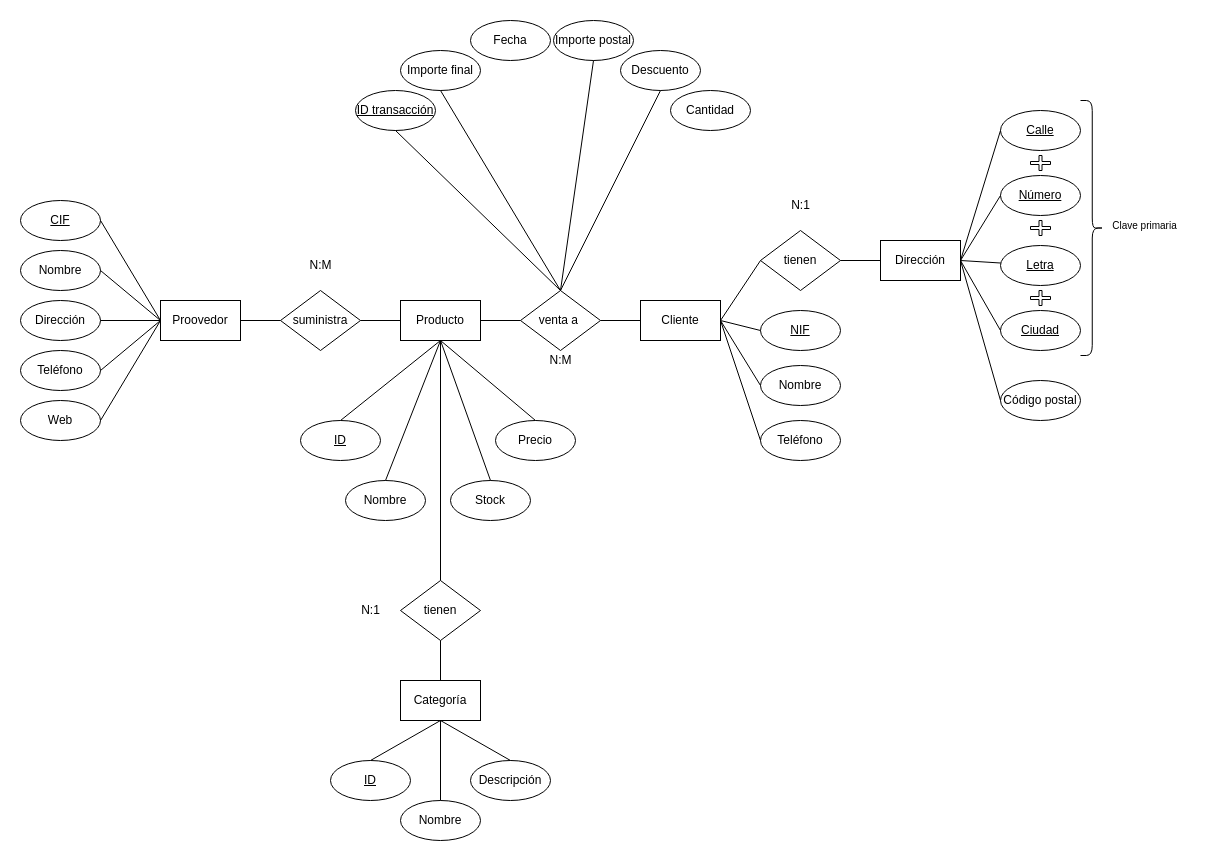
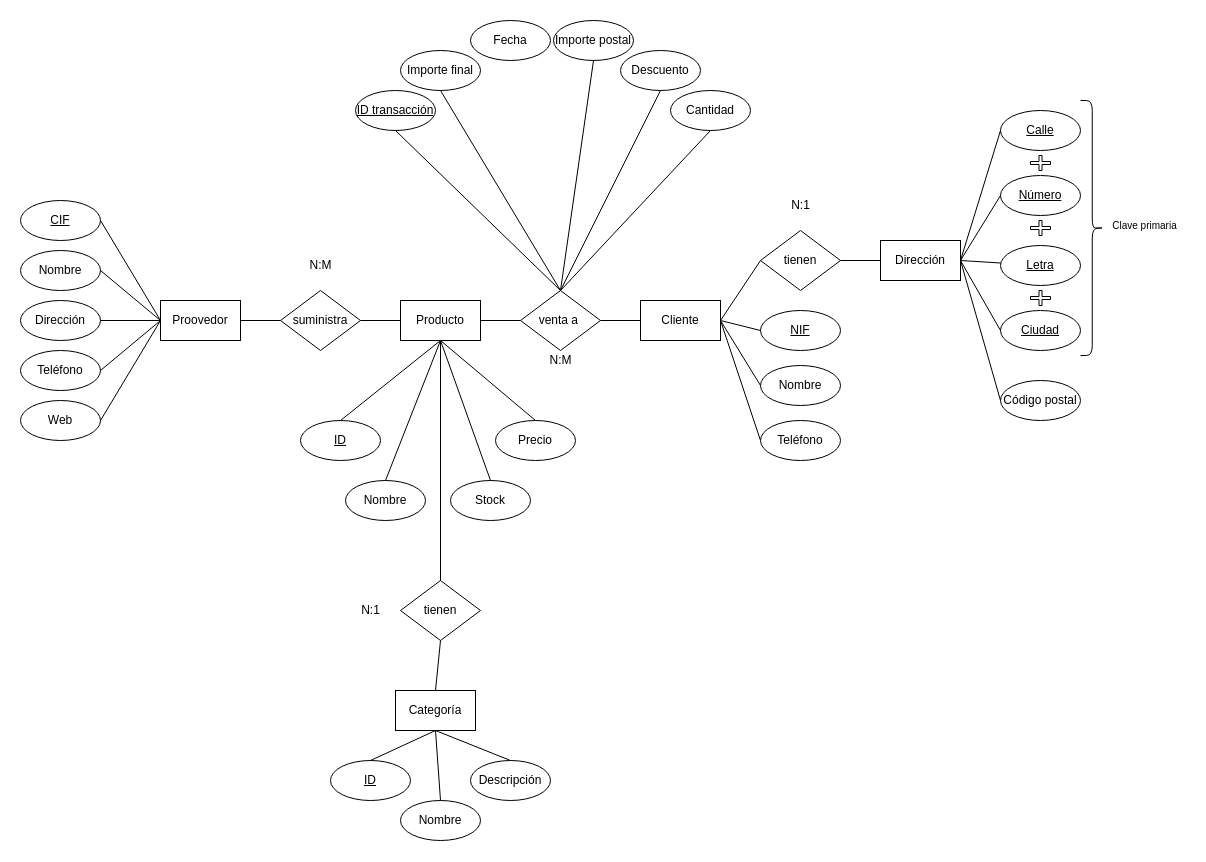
edge "Cantidad" -- "venta a": added
node "Categoría": moved (441, 701) -> (436, 711)
